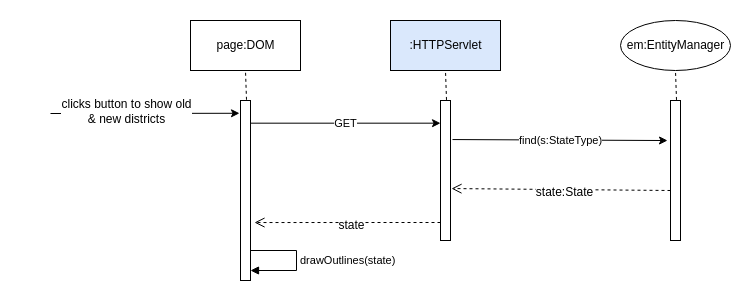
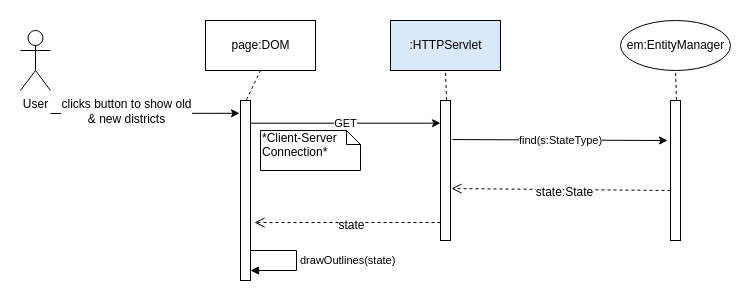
node "page:DOM": moved (246, 46) -> (261, 46)
node "User": added
node "*Client-Server Connection*": added
